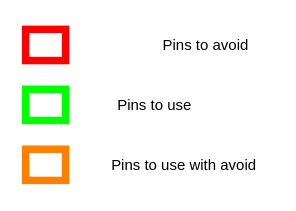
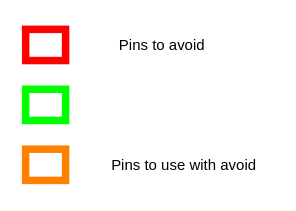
node "Pins to avoid": moved (206, 45) -> (163, 45)
node "Pins to use": removed
